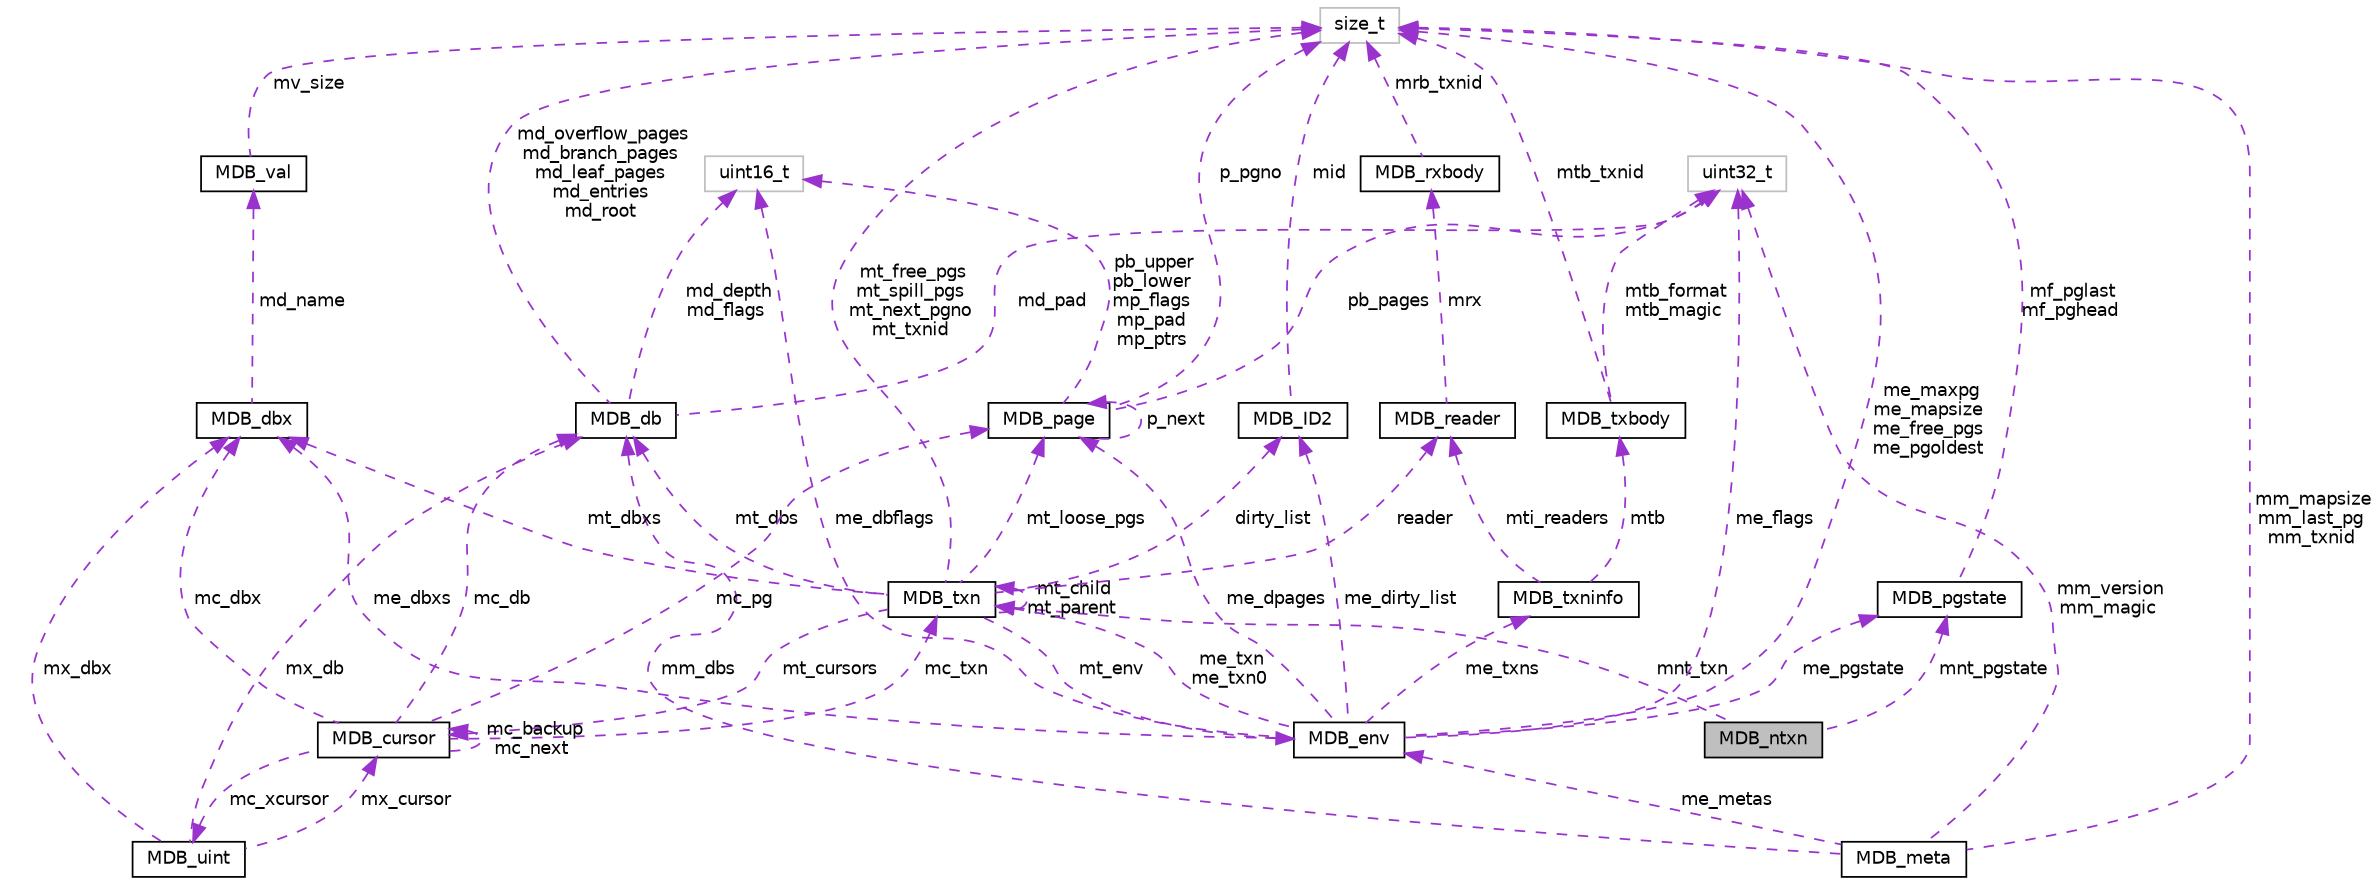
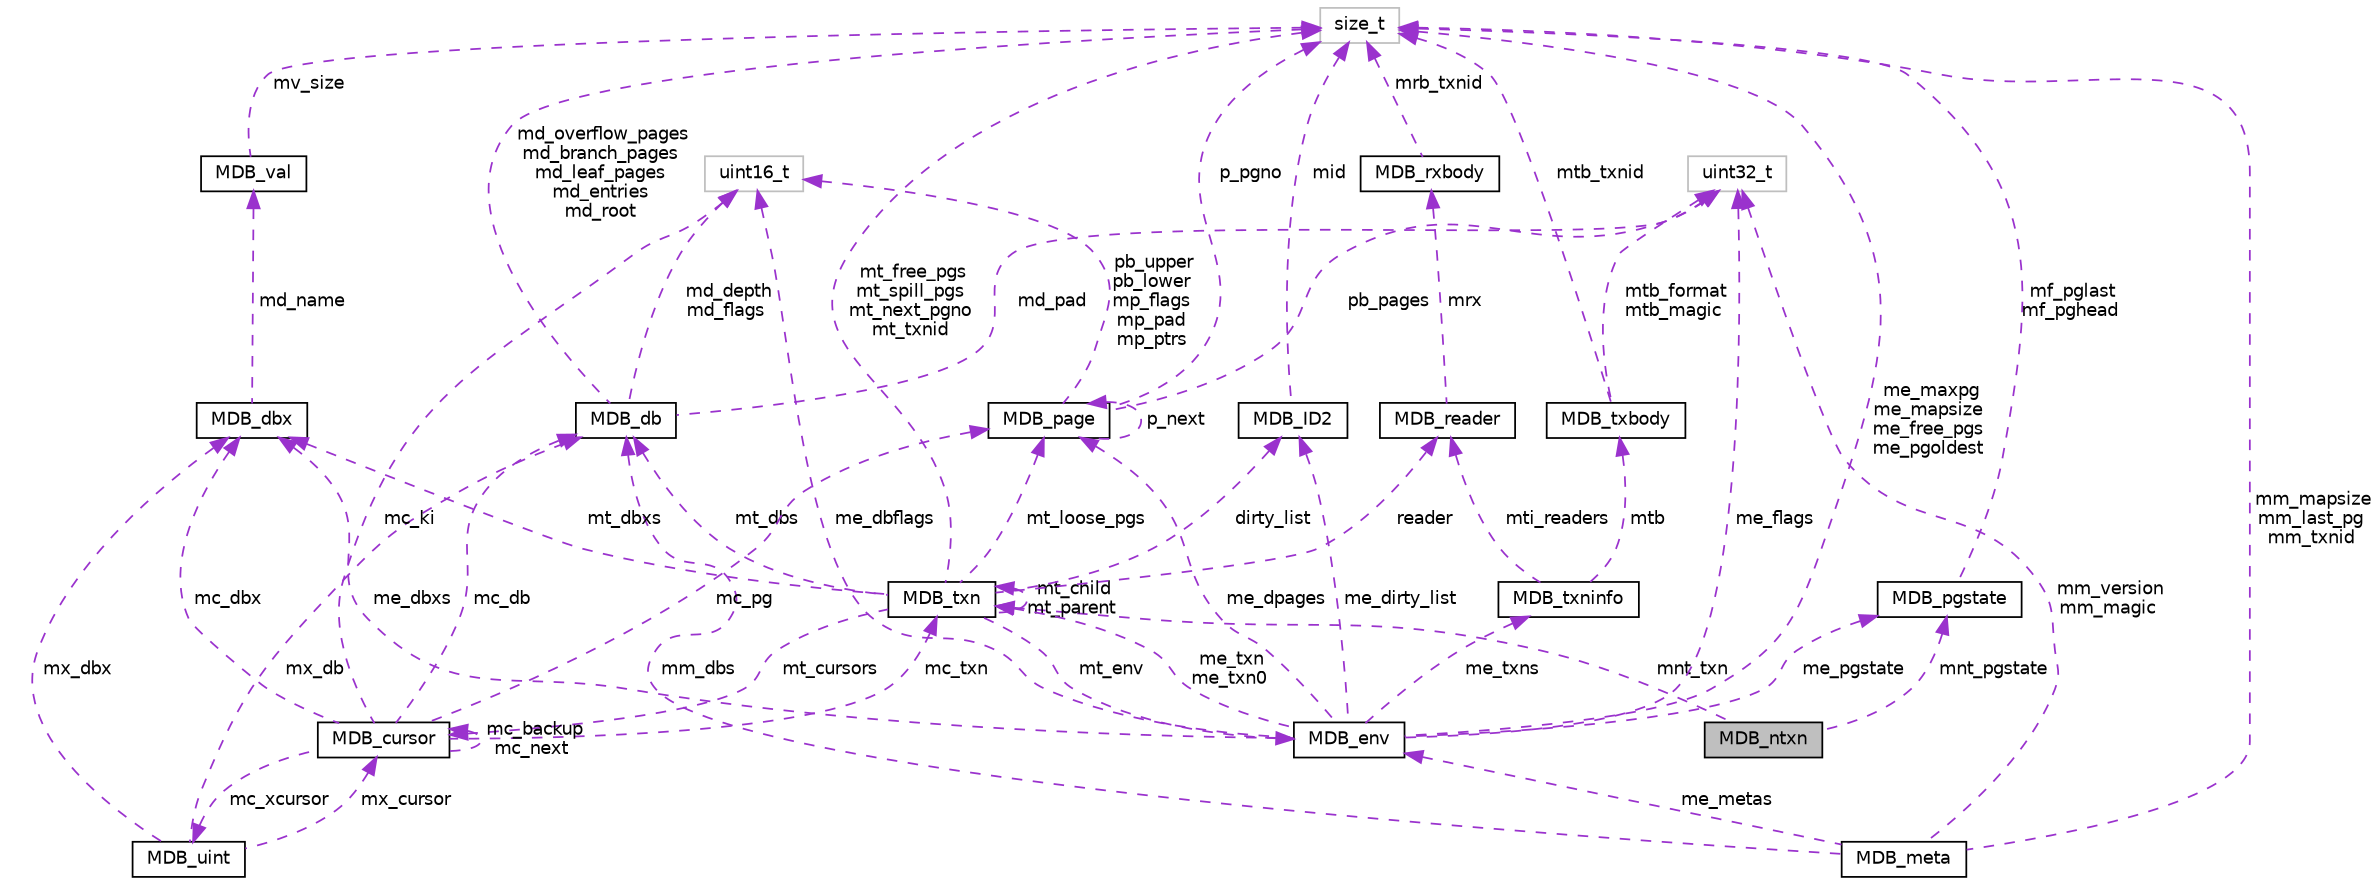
edge "MDB_cursor" -> "uint16_t": added, label "mc_ki"
